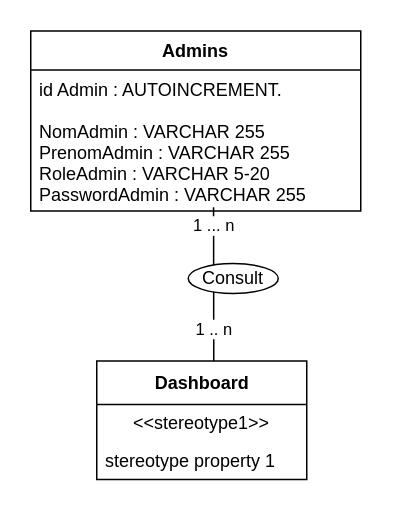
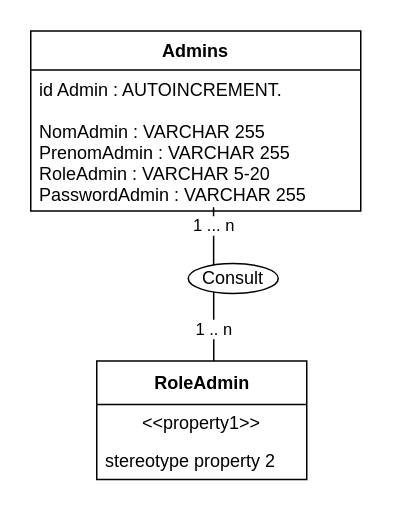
node "Dashboard": label "Dashboard" -> "RoleAdmin"
node "<<stereotype1>>": label "<<stereotype1>>" -> "<<property1>>"
node "stereotype property 1": label "stereotype property 1" -> "stereotype property 2"
